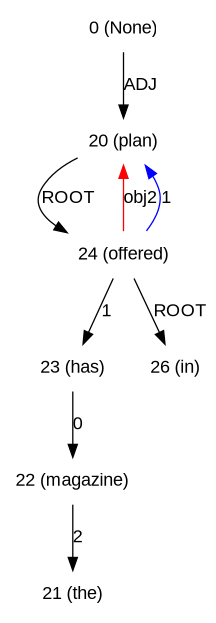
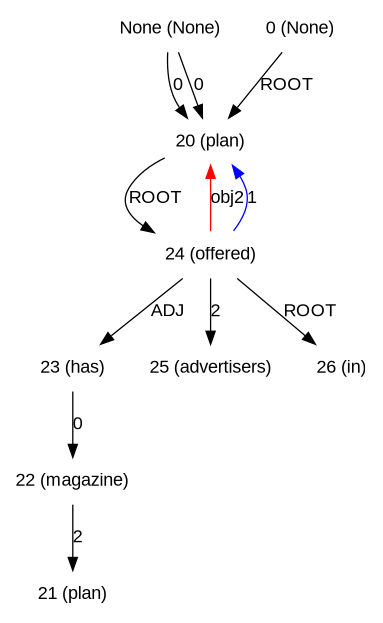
node "None (None)": added
edge "0 (None)" -> "20 (plan)": label "ADJ" -> "ROOT"
edge "24 (offered)" -> "23 (has)": label "1" -> "ADJ"
node "25 (advertisers)": added
node "21 (the)": label "21 (the)" -> "21 (plan)"
